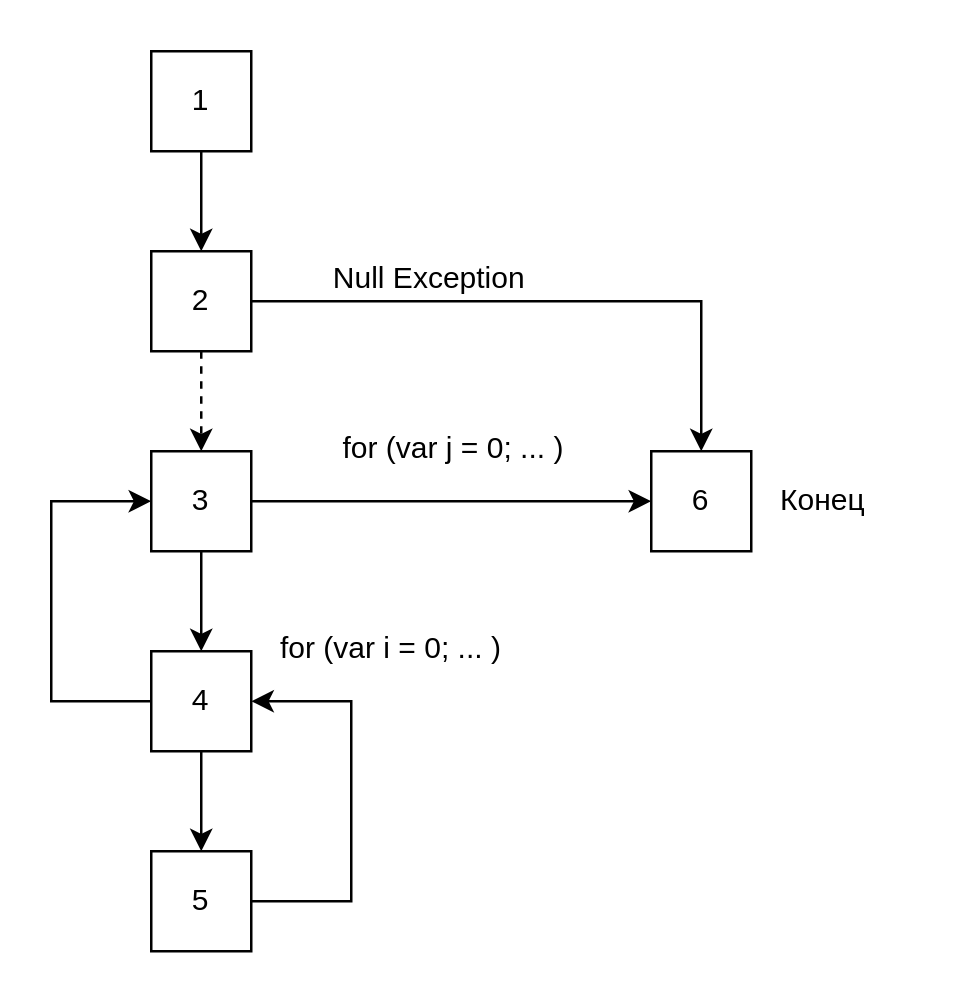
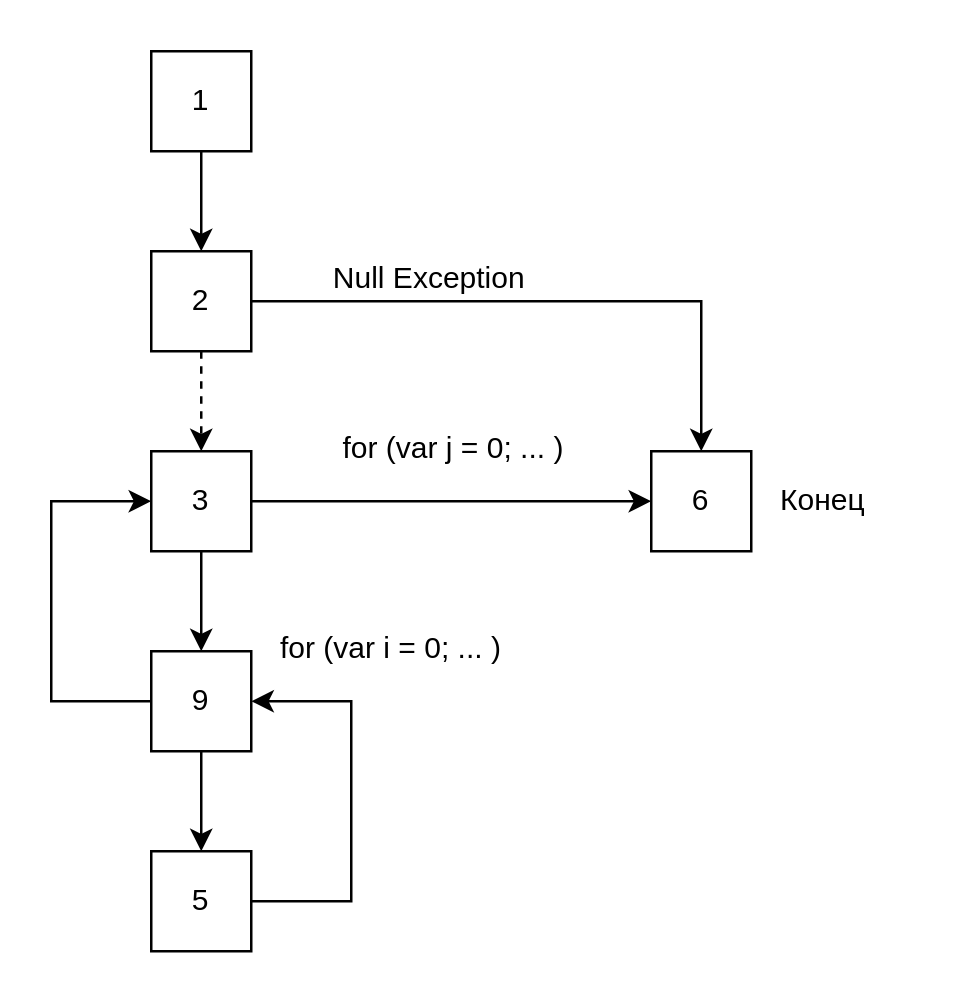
node "4": label "4" -> "9"
